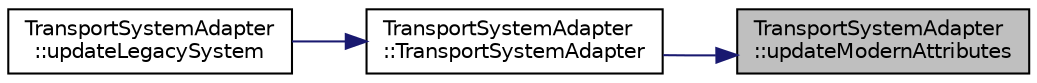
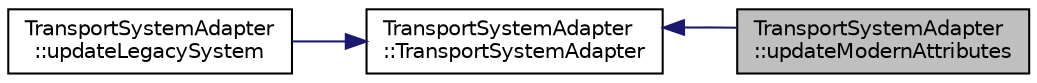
edge "TransportSystemAdapter ::TransportSystemAdapter" -> "TransportSystemAdapter ::updateModernAttributes": reversed
